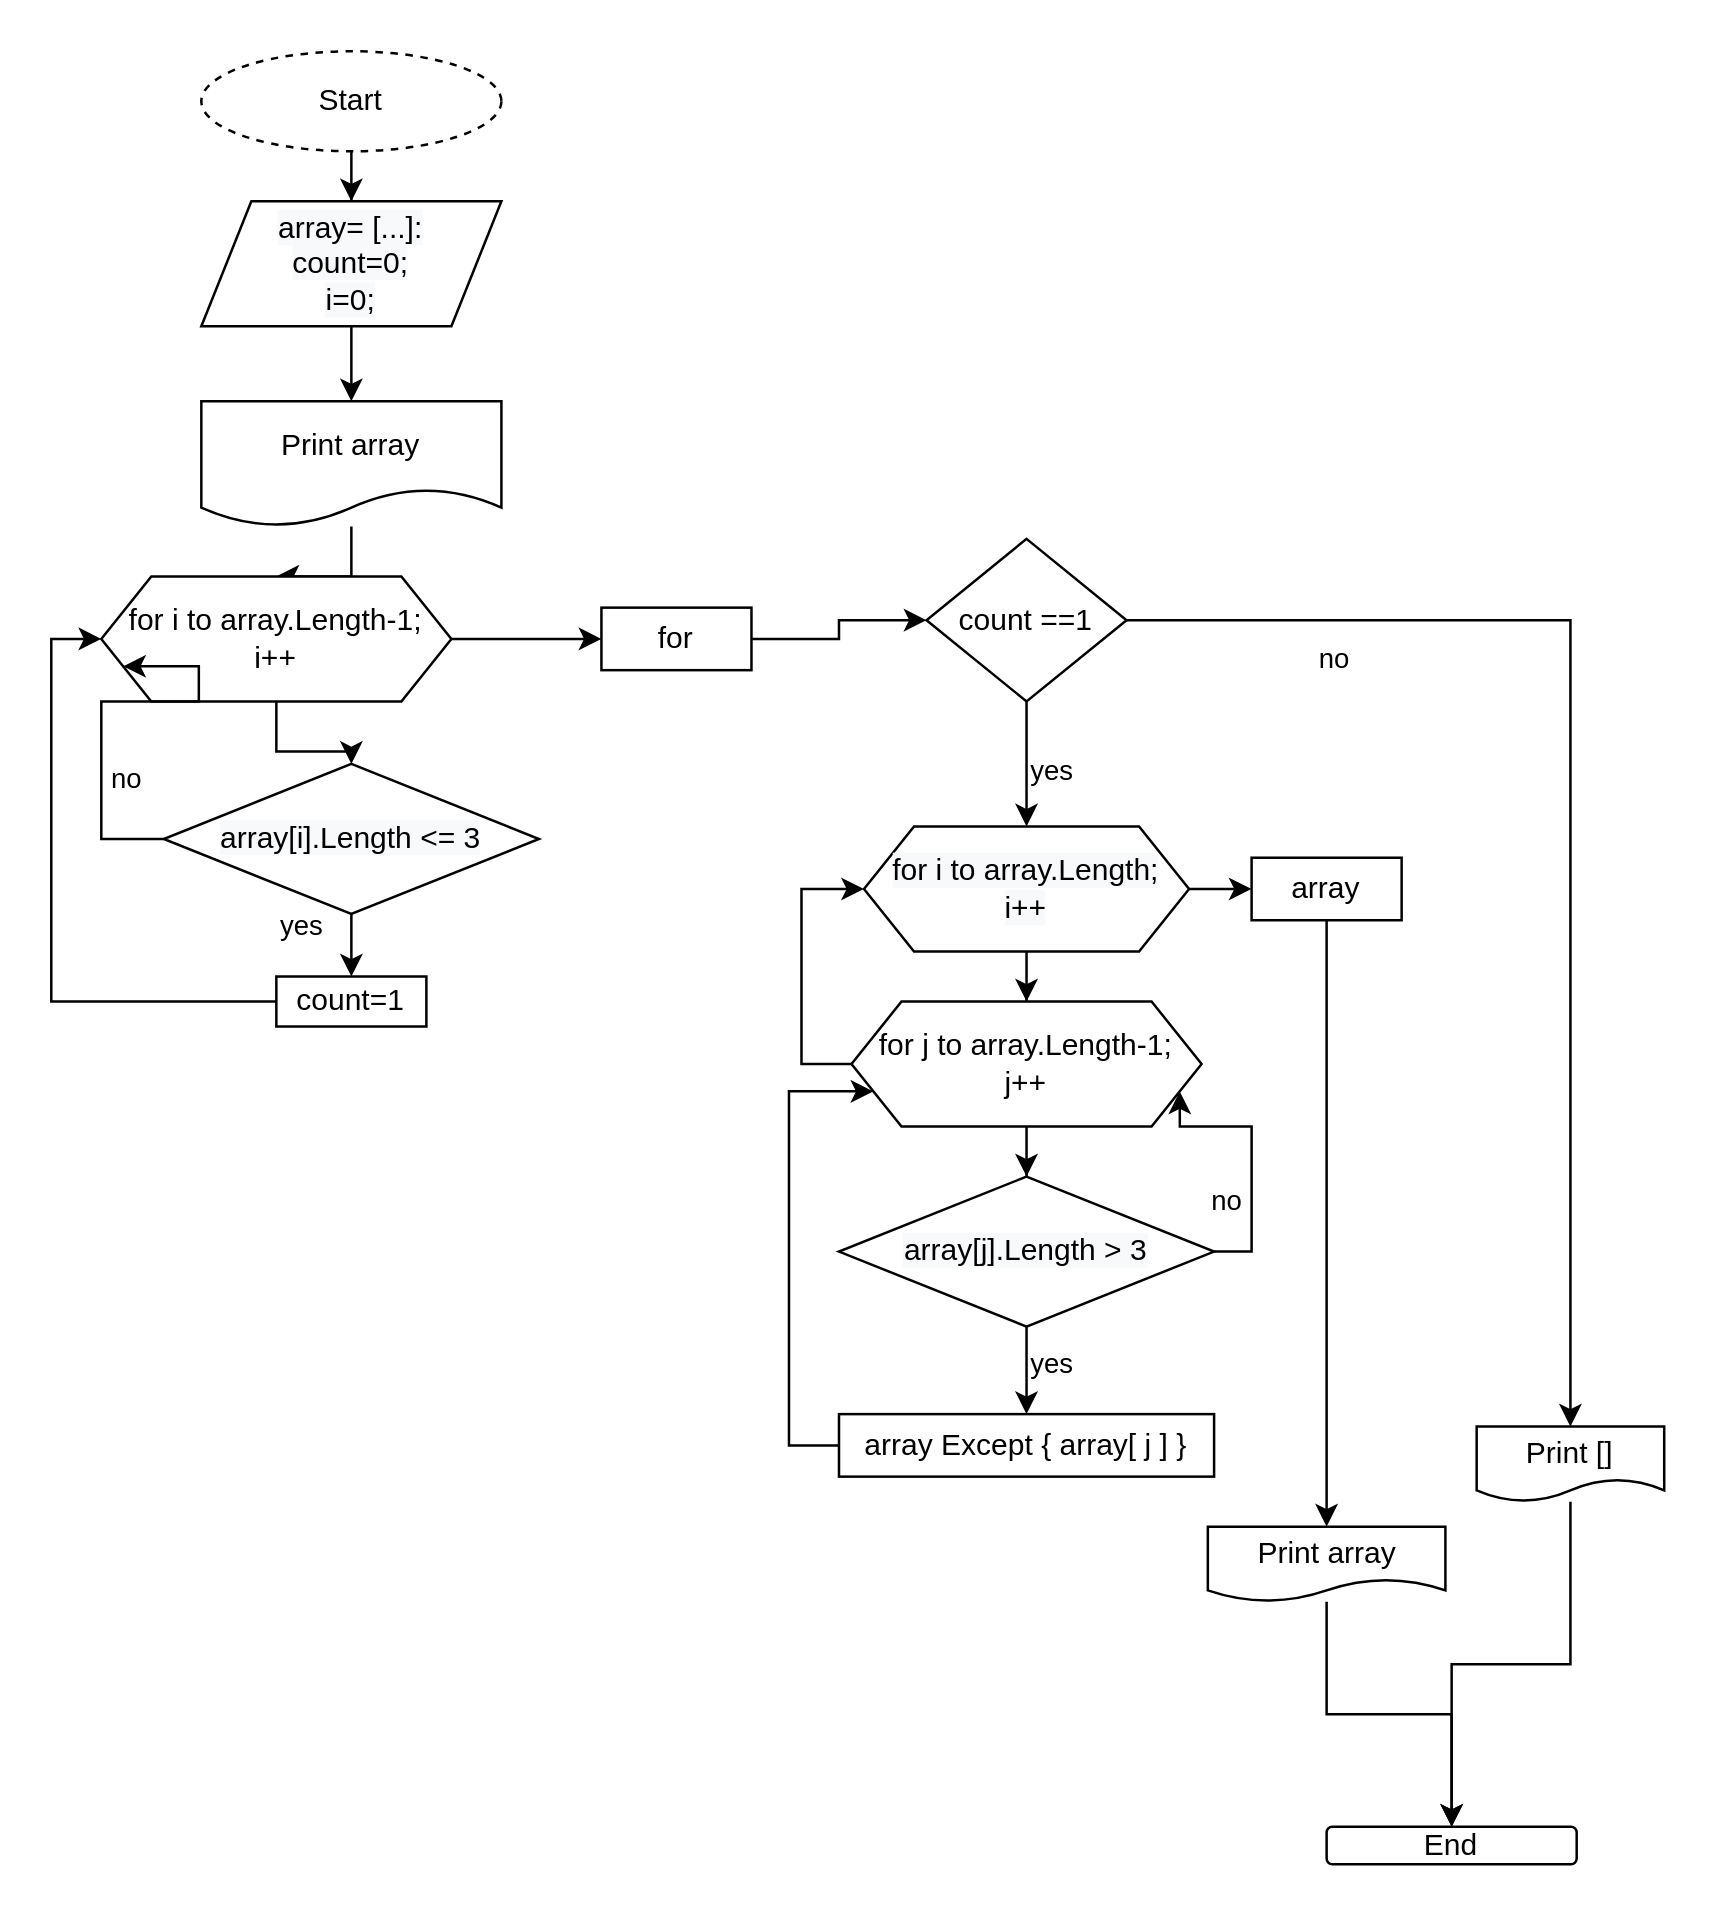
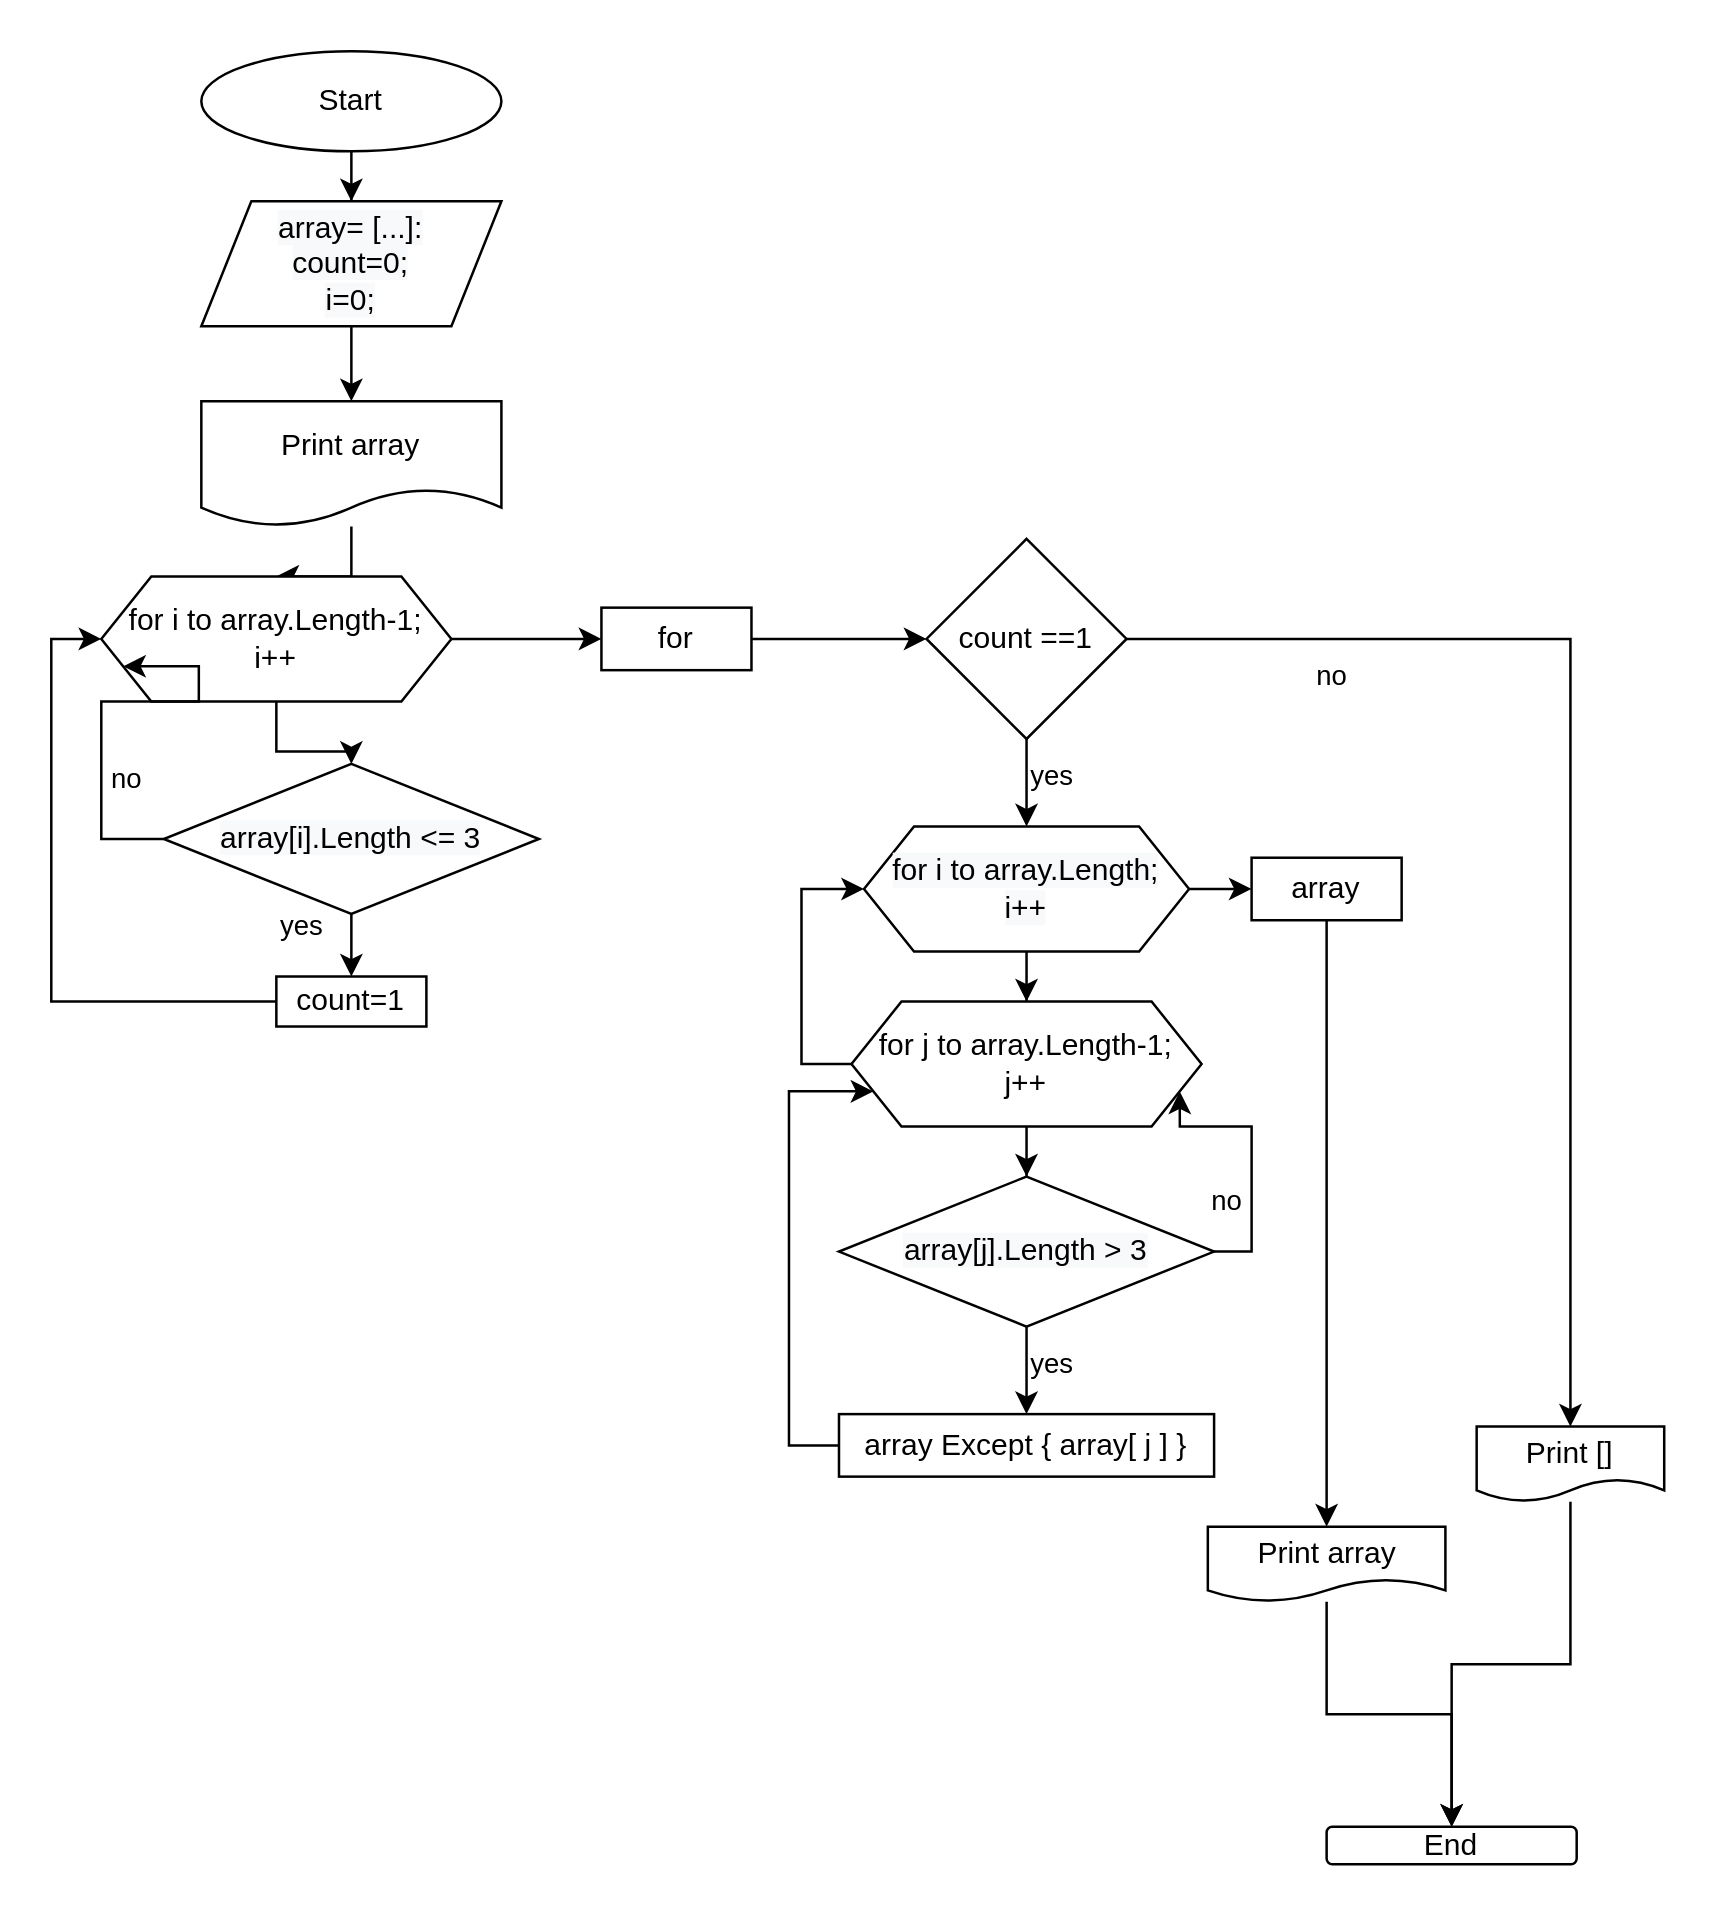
node "Start": style dashed -> solid
node "count ==1": size 200x163 -> 200x200
